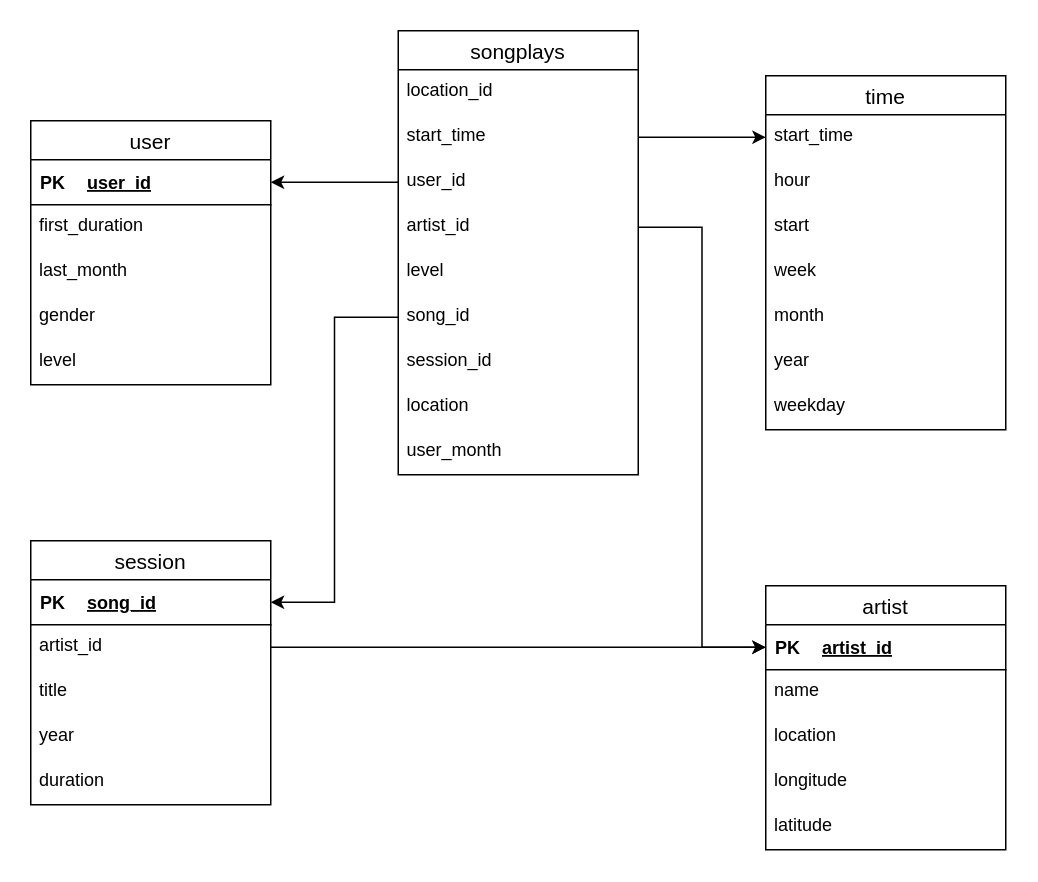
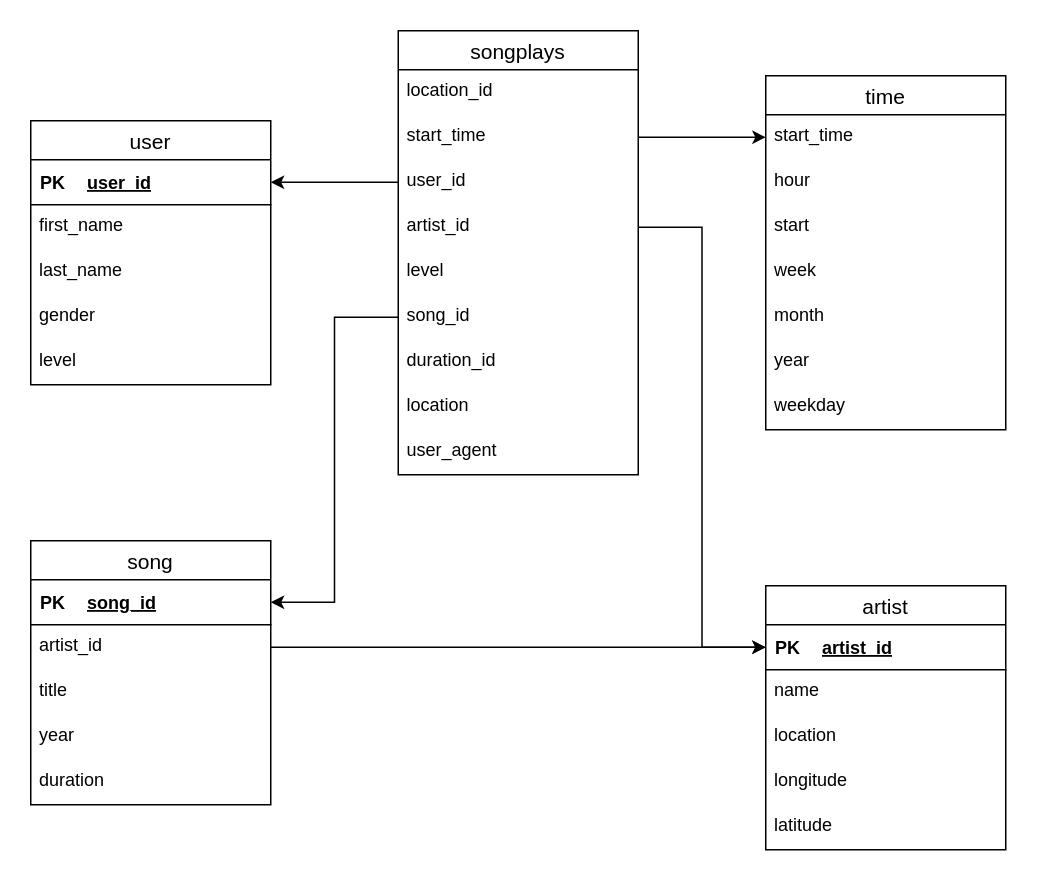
node "first_duration": label "first_duration" -> "first_name"
node "last_month": label "last_month" -> "last_name"
node "session_id": label "session_id" -> "duration_id"
node "user_month": label "user_month" -> "user_agent"
node "session": label "session" -> "song"
